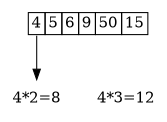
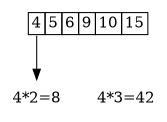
node "4": text "50" -> "10"
node "4*3=12": label "4*3=12" -> "4*3=42"
